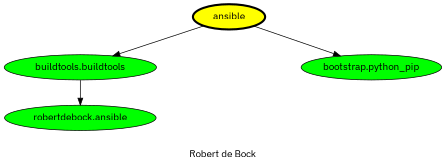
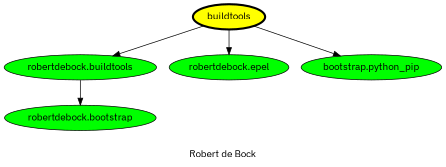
node "ansible": label "ansible" -> "buildtools"
node "buildtools.buildtools": label "buildtools.buildtools" -> "robertdebock.buildtools"
node "robertdebock.epel": added
node "robertdebock.ansible": label "robertdebock.ansible" -> "robertdebock.bootstrap"
